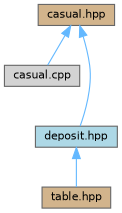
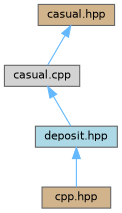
edge "deposit.hpp" -> "casual.hpp": now "deposit.hpp" -> "casual.cpp"
node "table.hpp": label "table.hpp" -> "cpp.hpp"
